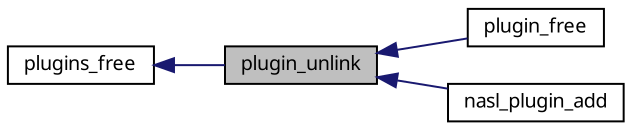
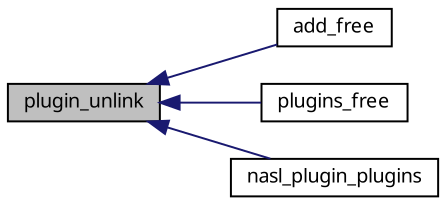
node "plugin_free": label "plugin_free" -> "add_free"
edge "plugin_unlink" -> "plugins_free": reversed
node "nasl_plugin_add": label "nasl_plugin_add" -> "nasl_plugin_plugins"
